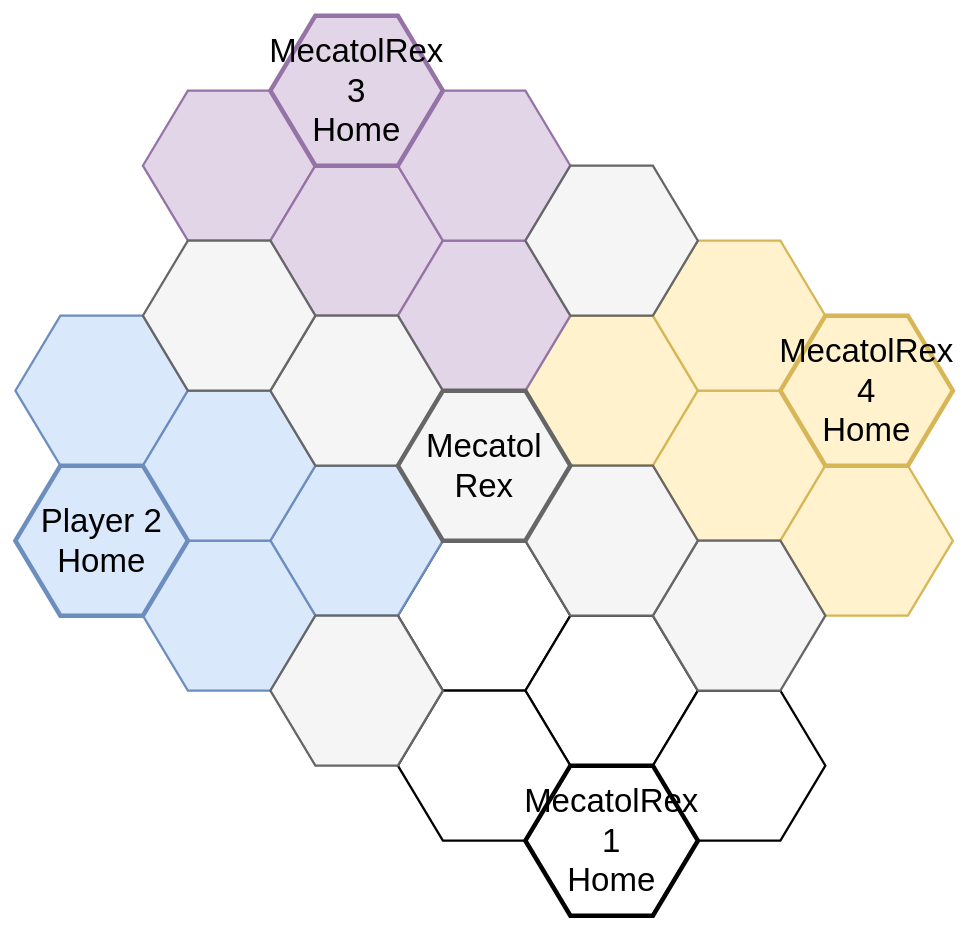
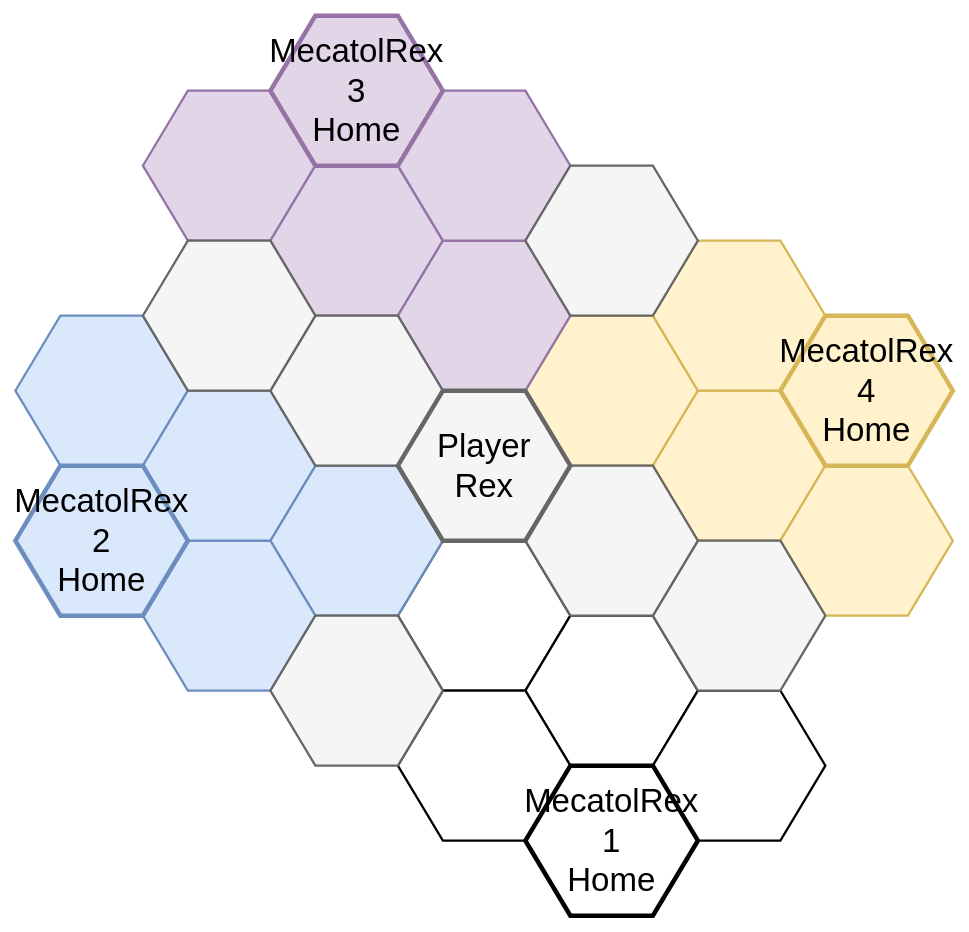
node "MecatolRex": label "MecatolRex" -> "PlayerRex"
node "Player 2Home": label "Player 2Home" -> "MecatolRex 2Home"
